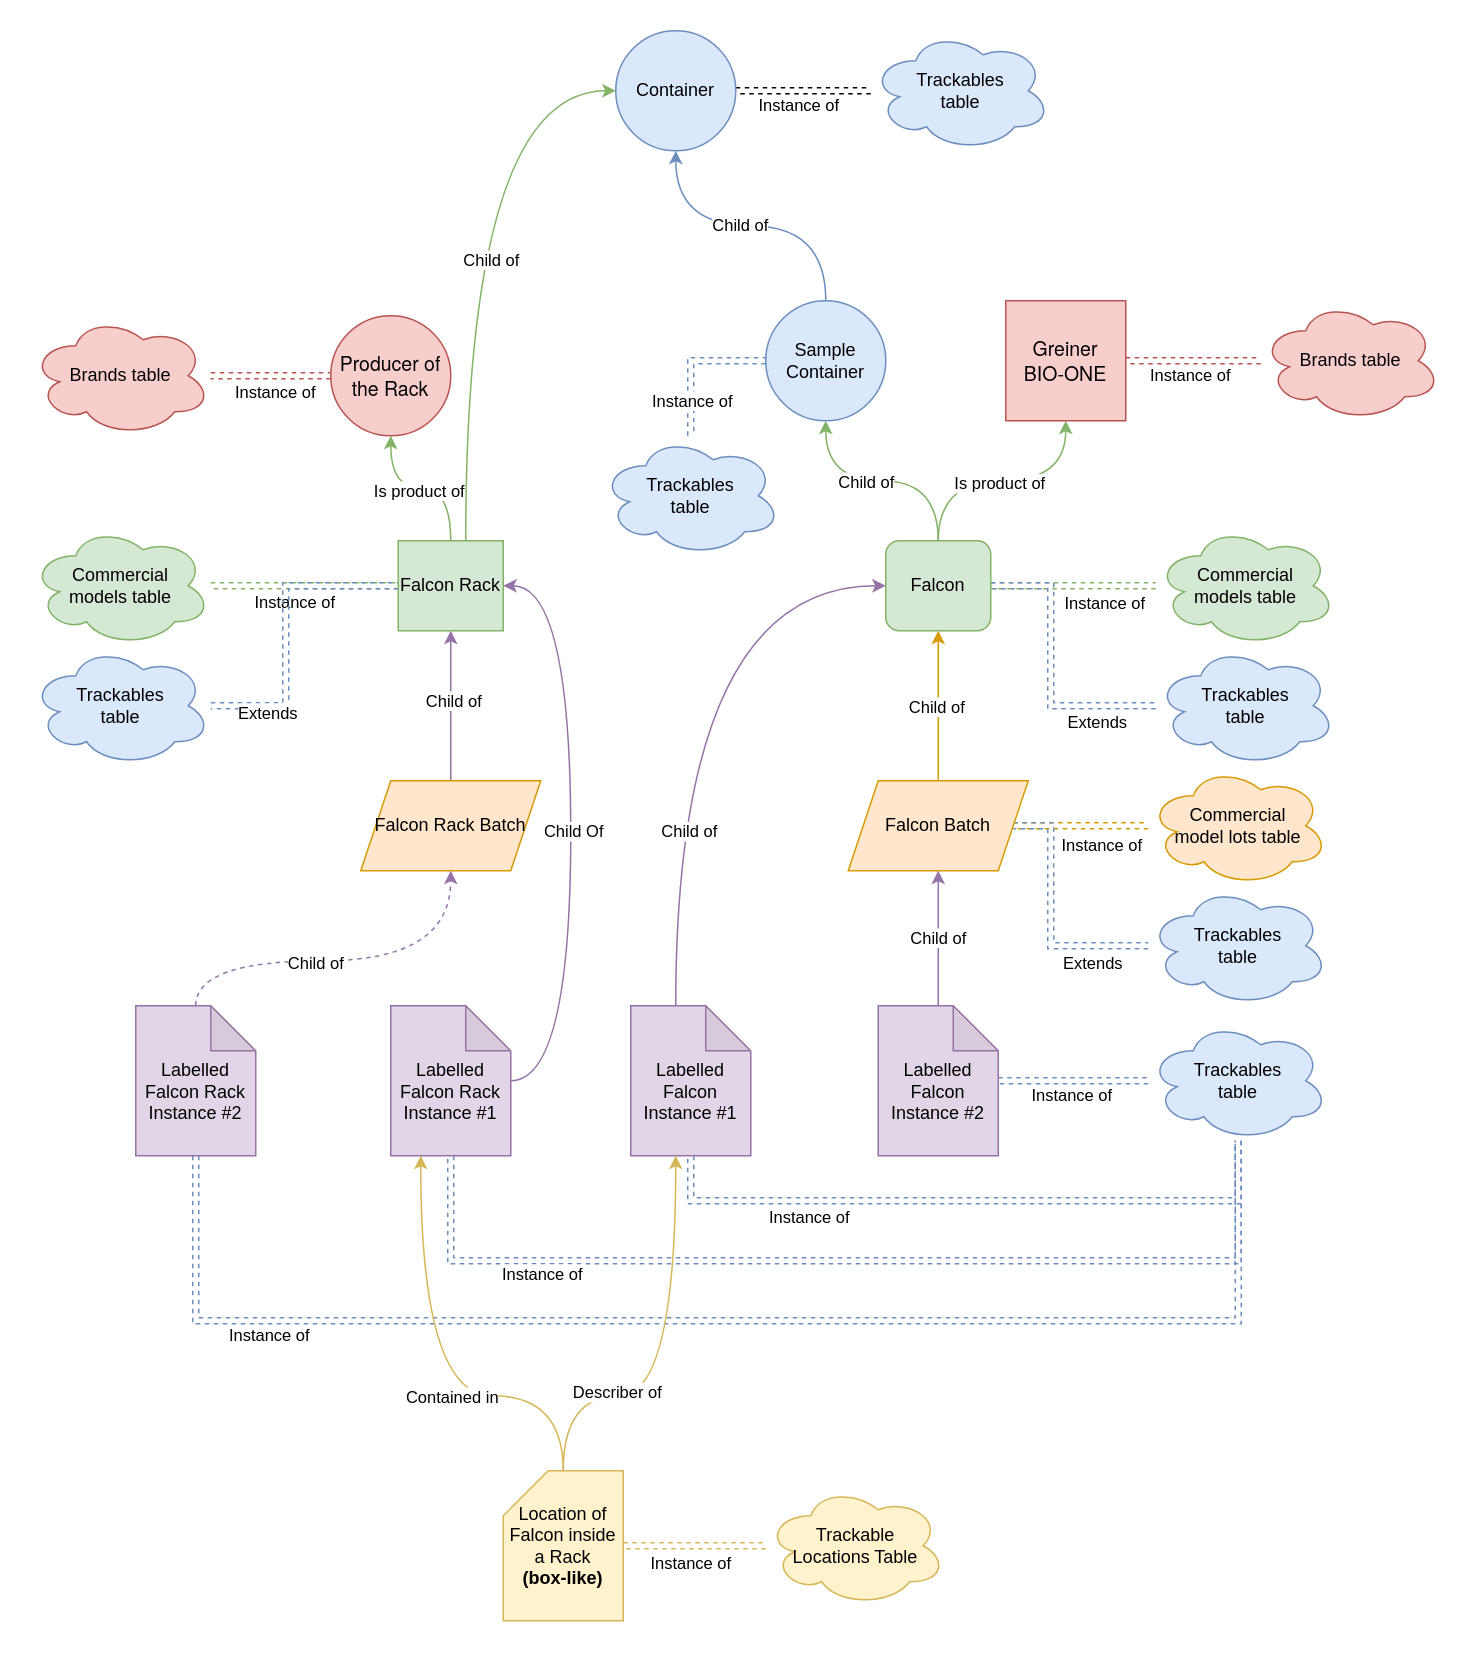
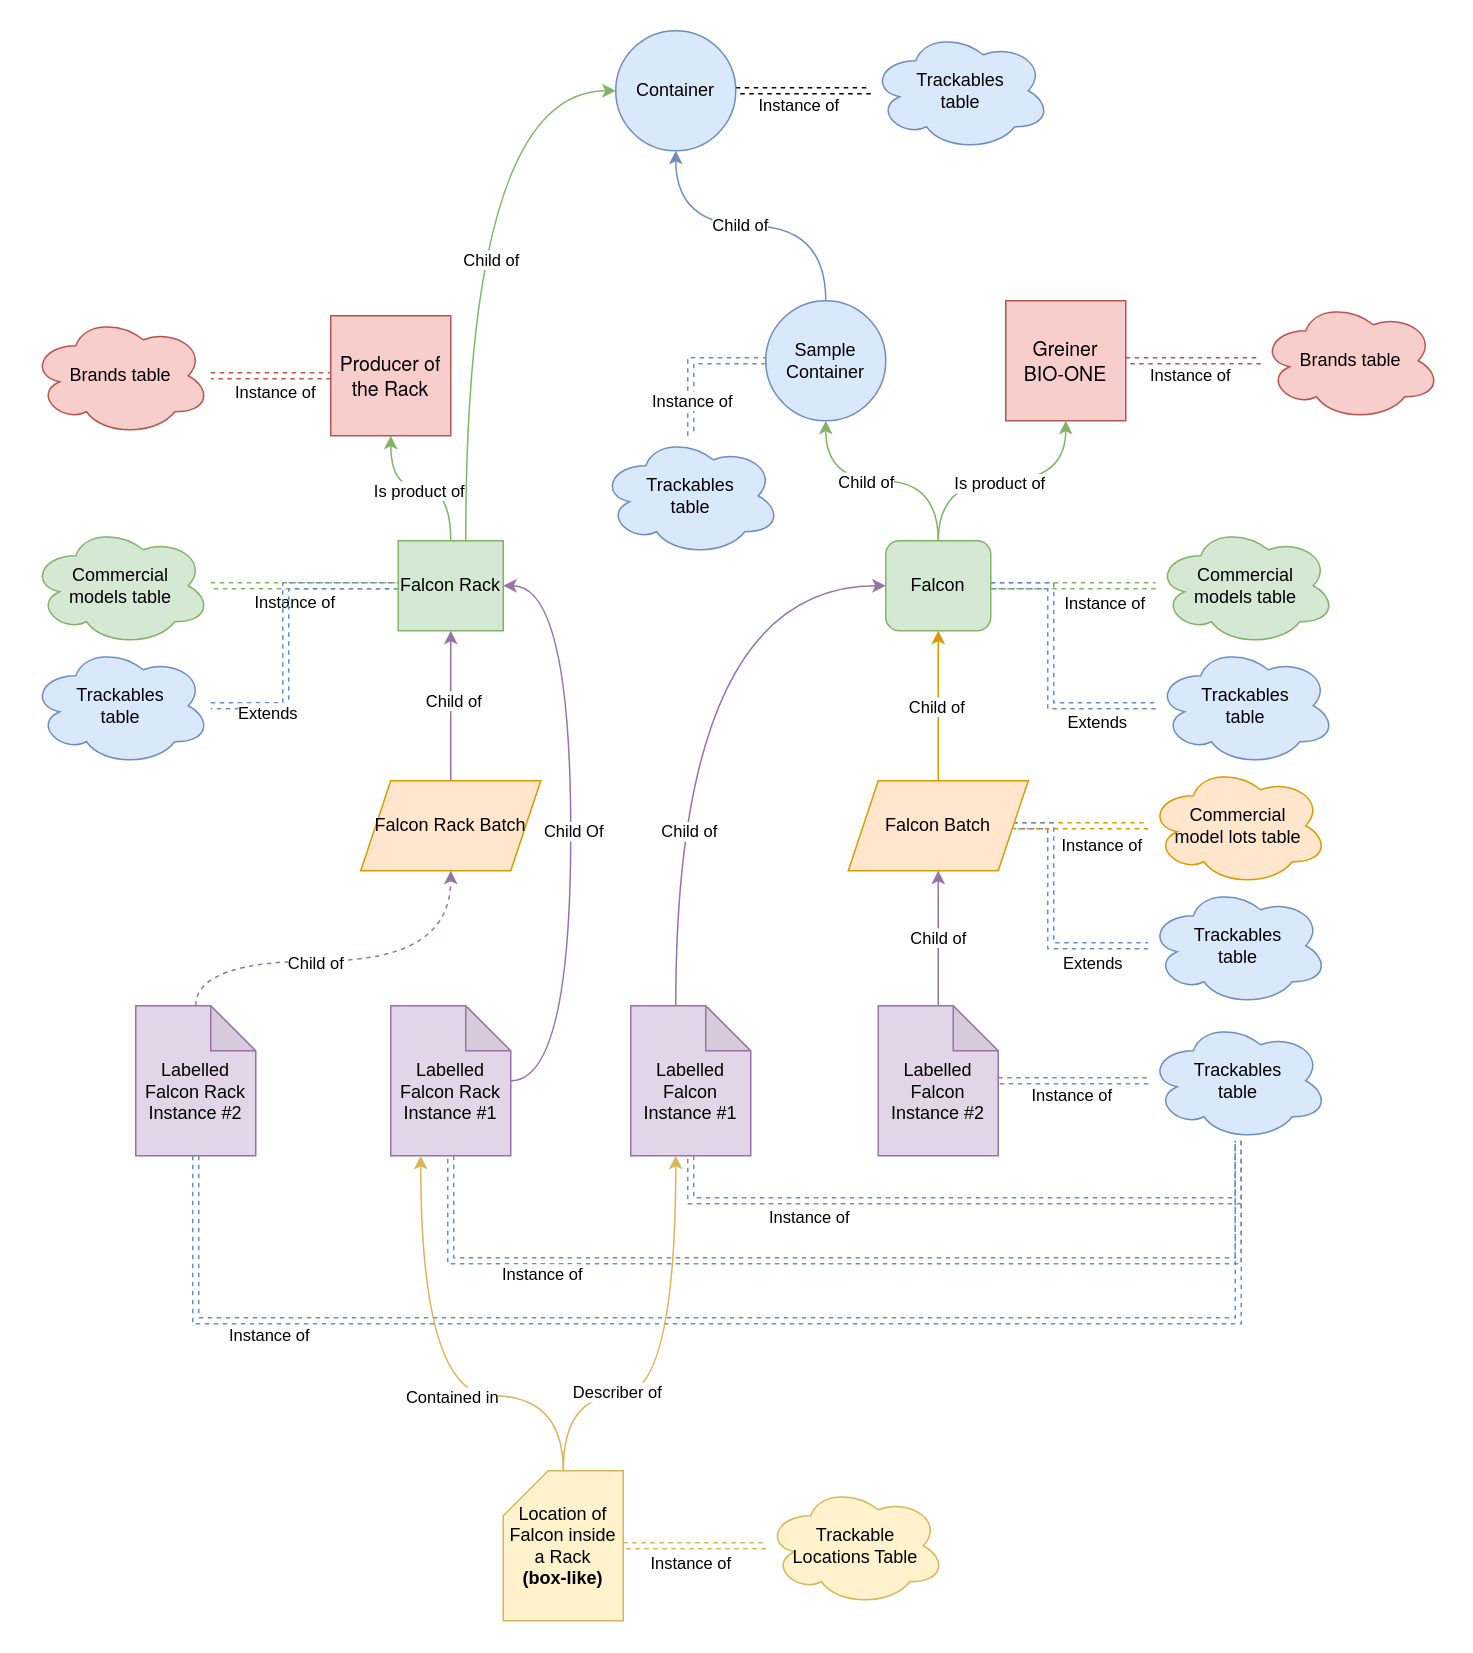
node "Producer of the Rack": shape ellipse -> rectangle
